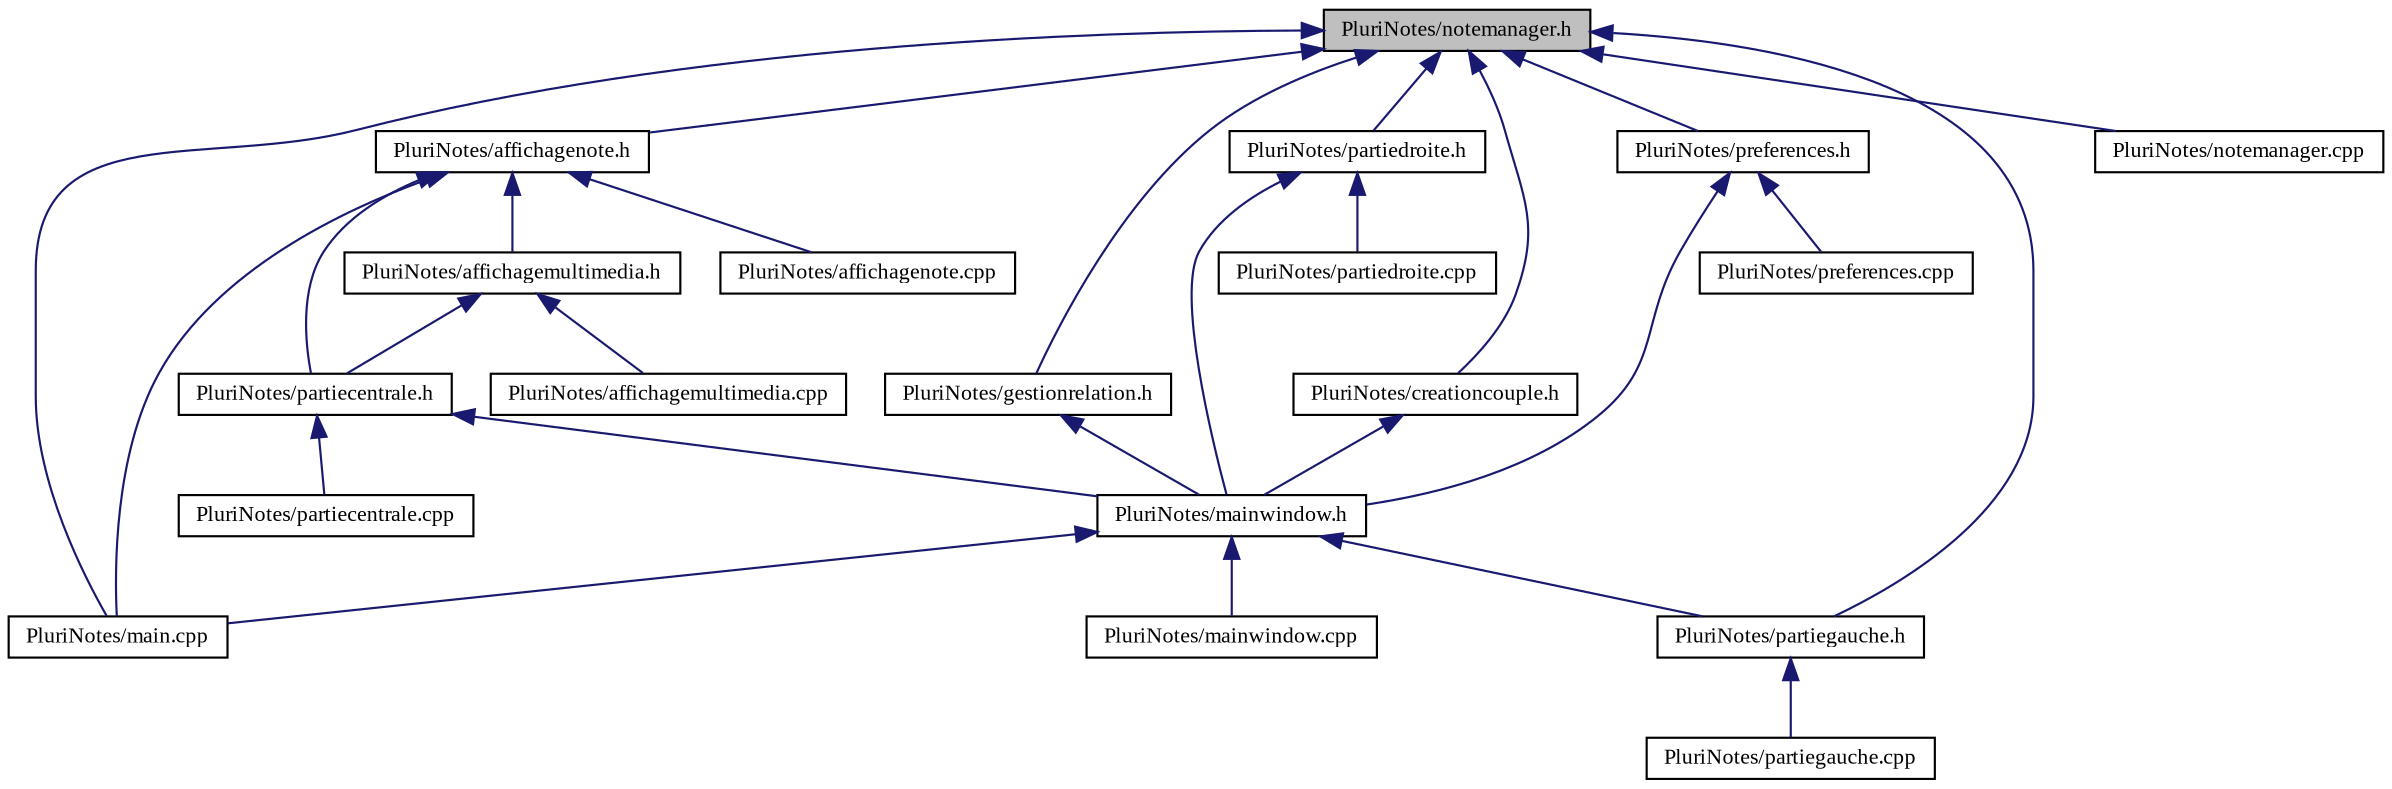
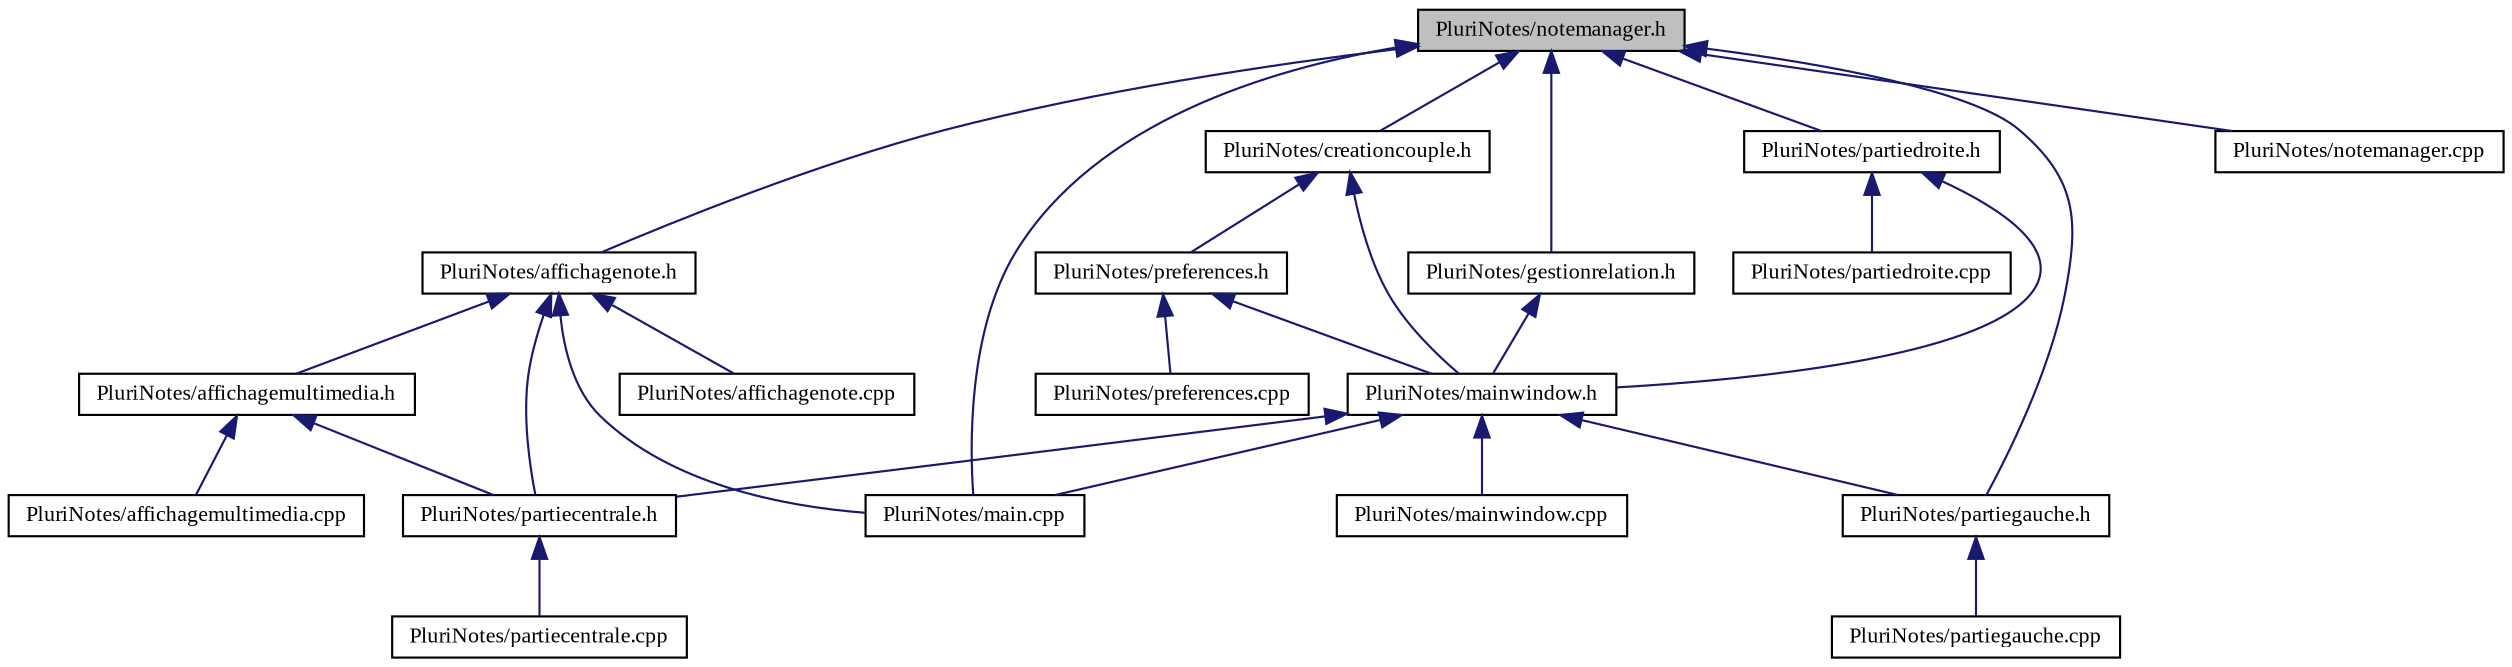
edge "PluriNotes/preferences.h" -> "PluriNotes/notemanager.h": now "PluriNotes/preferences.h" -> "PluriNotes/creationcouple.h"
edge "PluriNotes/mainwindow.h" -> "PluriNotes/partiecentrale.h": reversed
